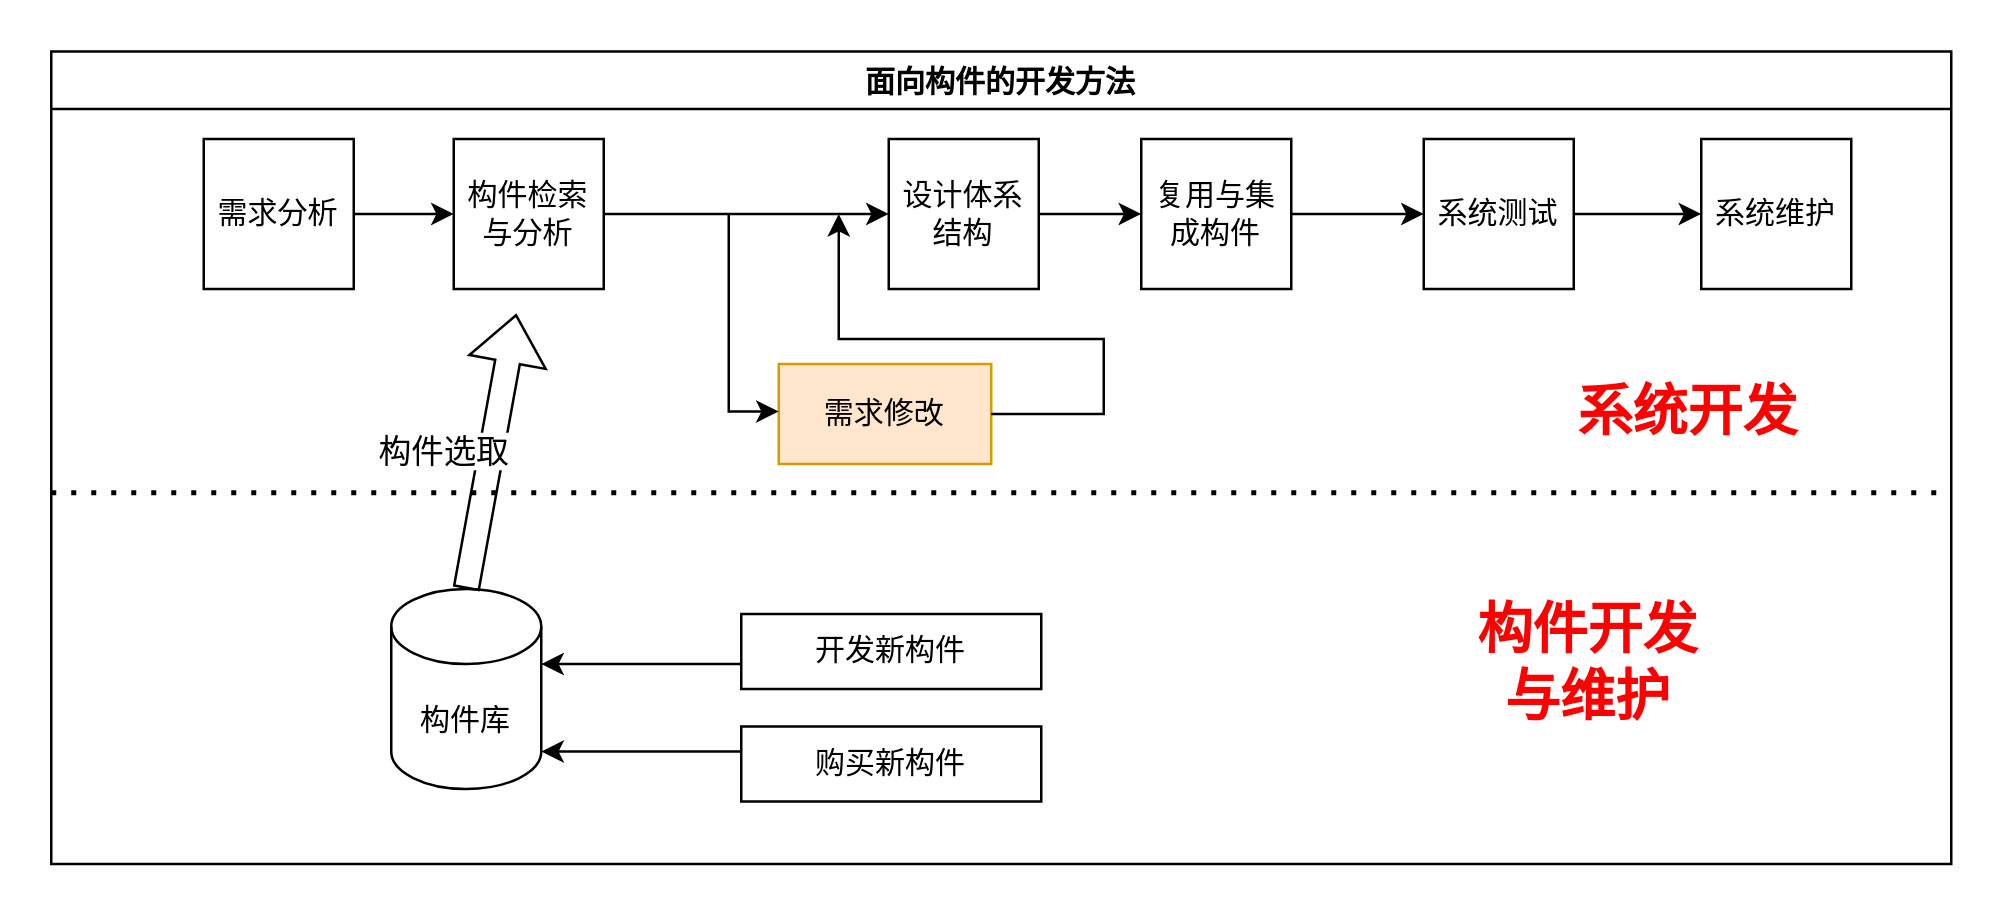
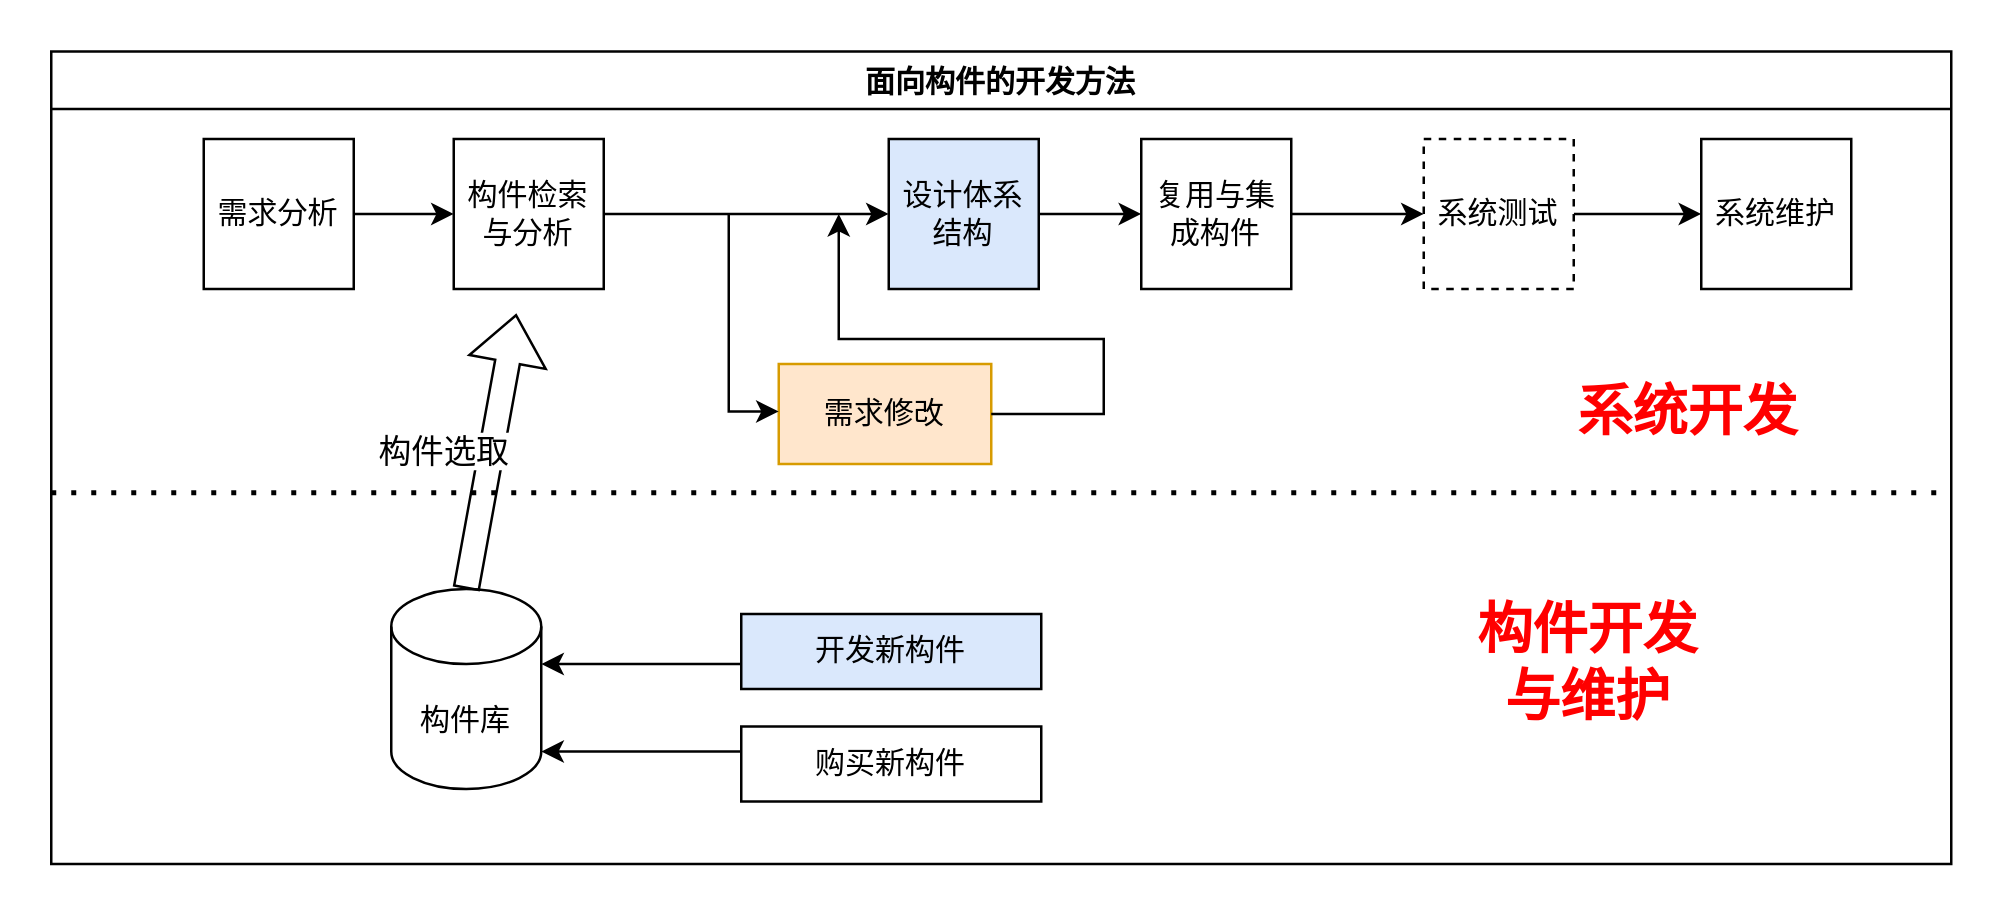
node "设计体系结构": fillcolor #ffffff -> #dae8fc
node "系统测试": style solid -> dashed
node "开发新构件": fillcolor #ffffff -> #dae8fc
